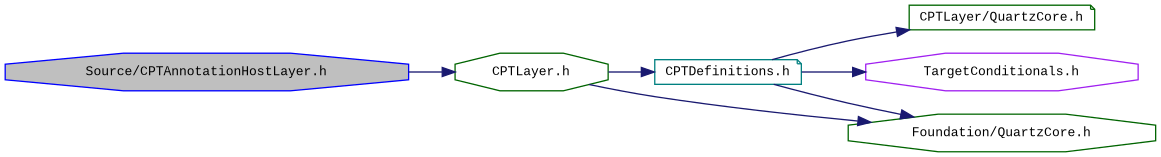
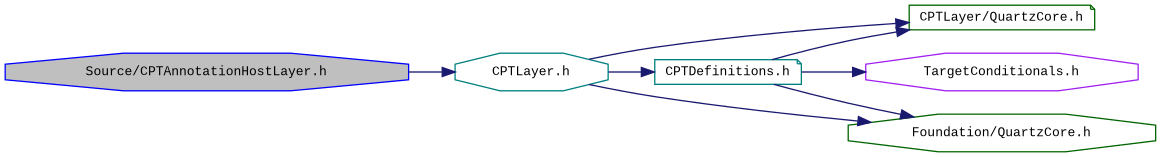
edge "CPTLayer.h" -> "CPTLayer/QuartzCore.h": added
node "CPTLayer.h": color darkgreen -> teal
